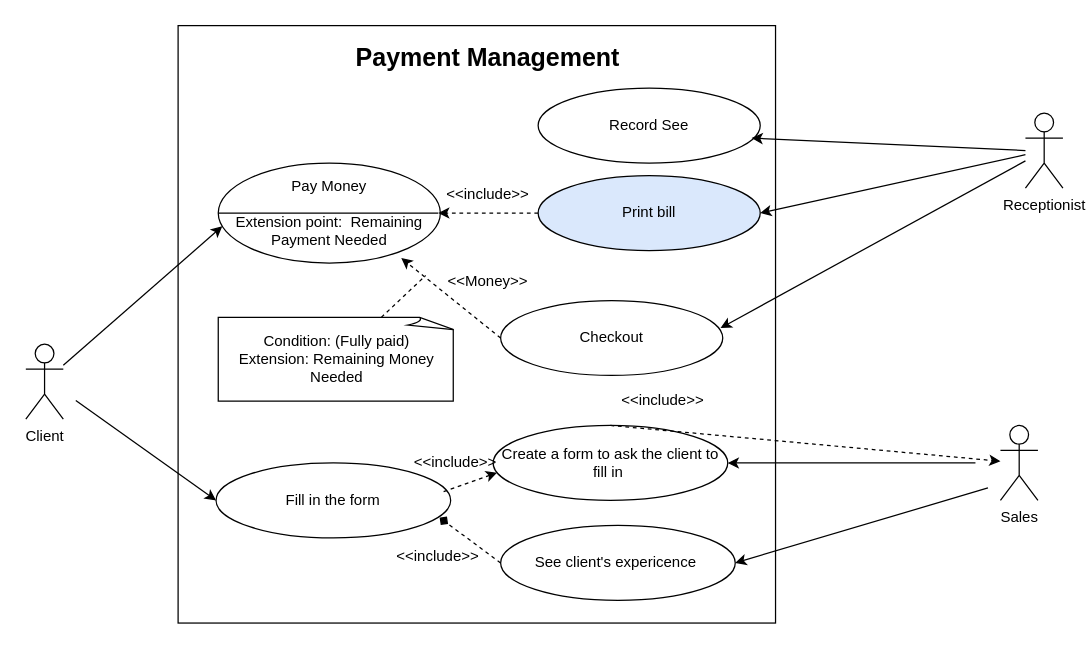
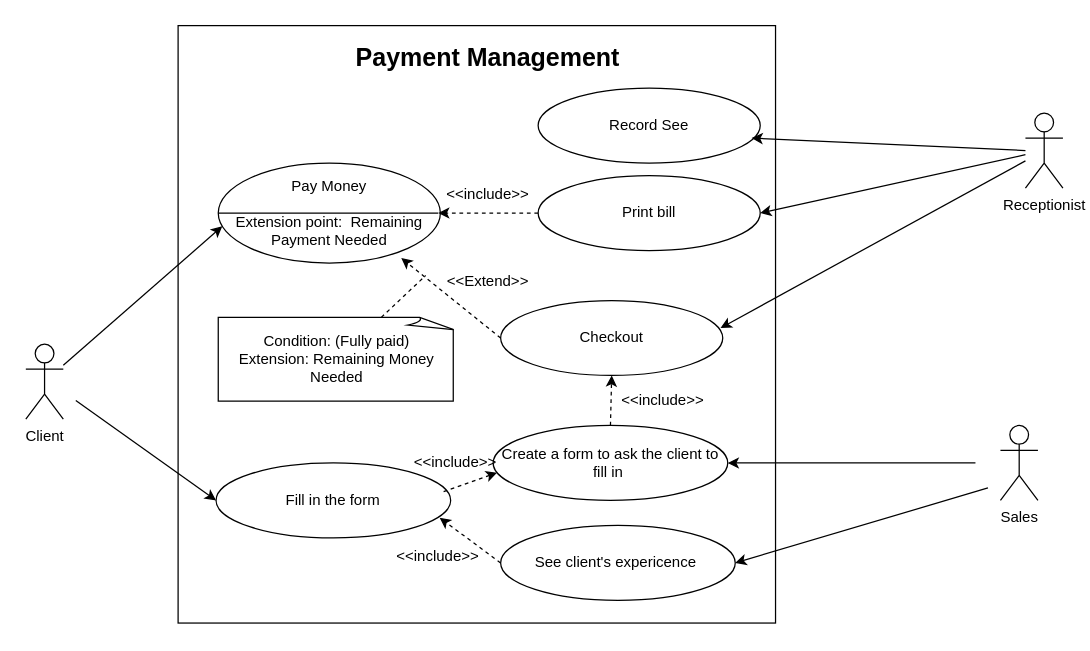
node "Print bill": fillcolor #dae8fc -> #ffffff
node "<<Money>>": label "<<Money>>" -> "<<Extend>>"
edge "Create a form to ask the client to fill in" -> "Sales": now "Create a form to ask the client to fill in" -> "Checkout"
edge "See client's expericence" -> "Fill in the form": arrowhead diamond -> classic
